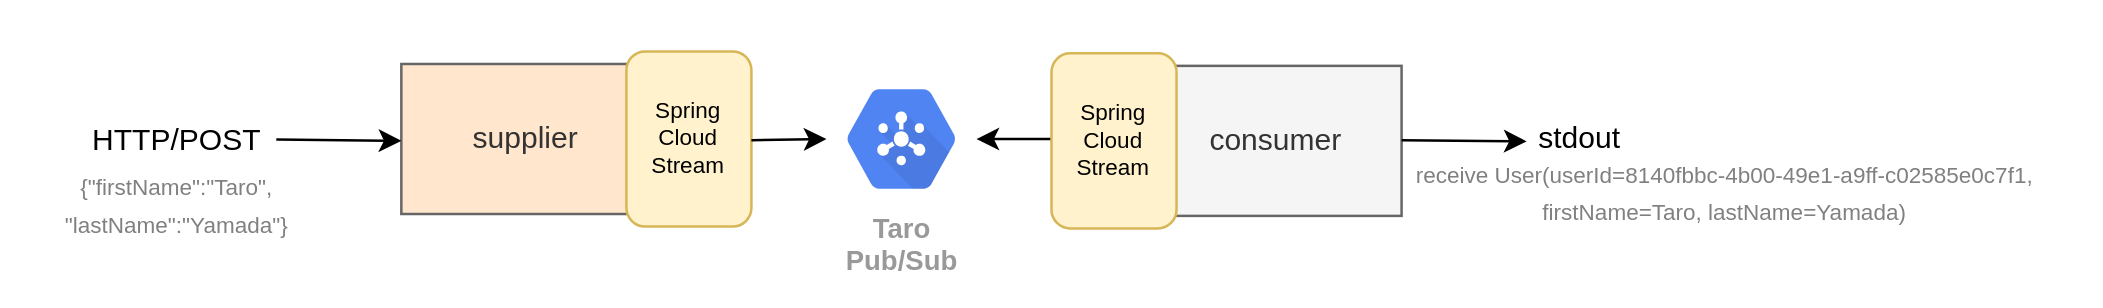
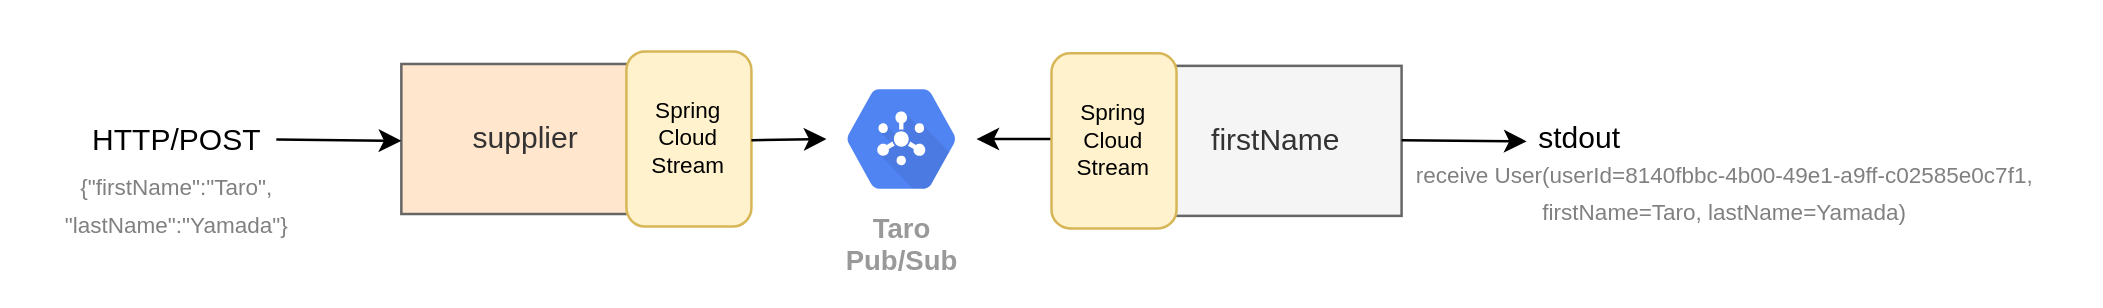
node "consumer": label "consumer" -> "firstName"
